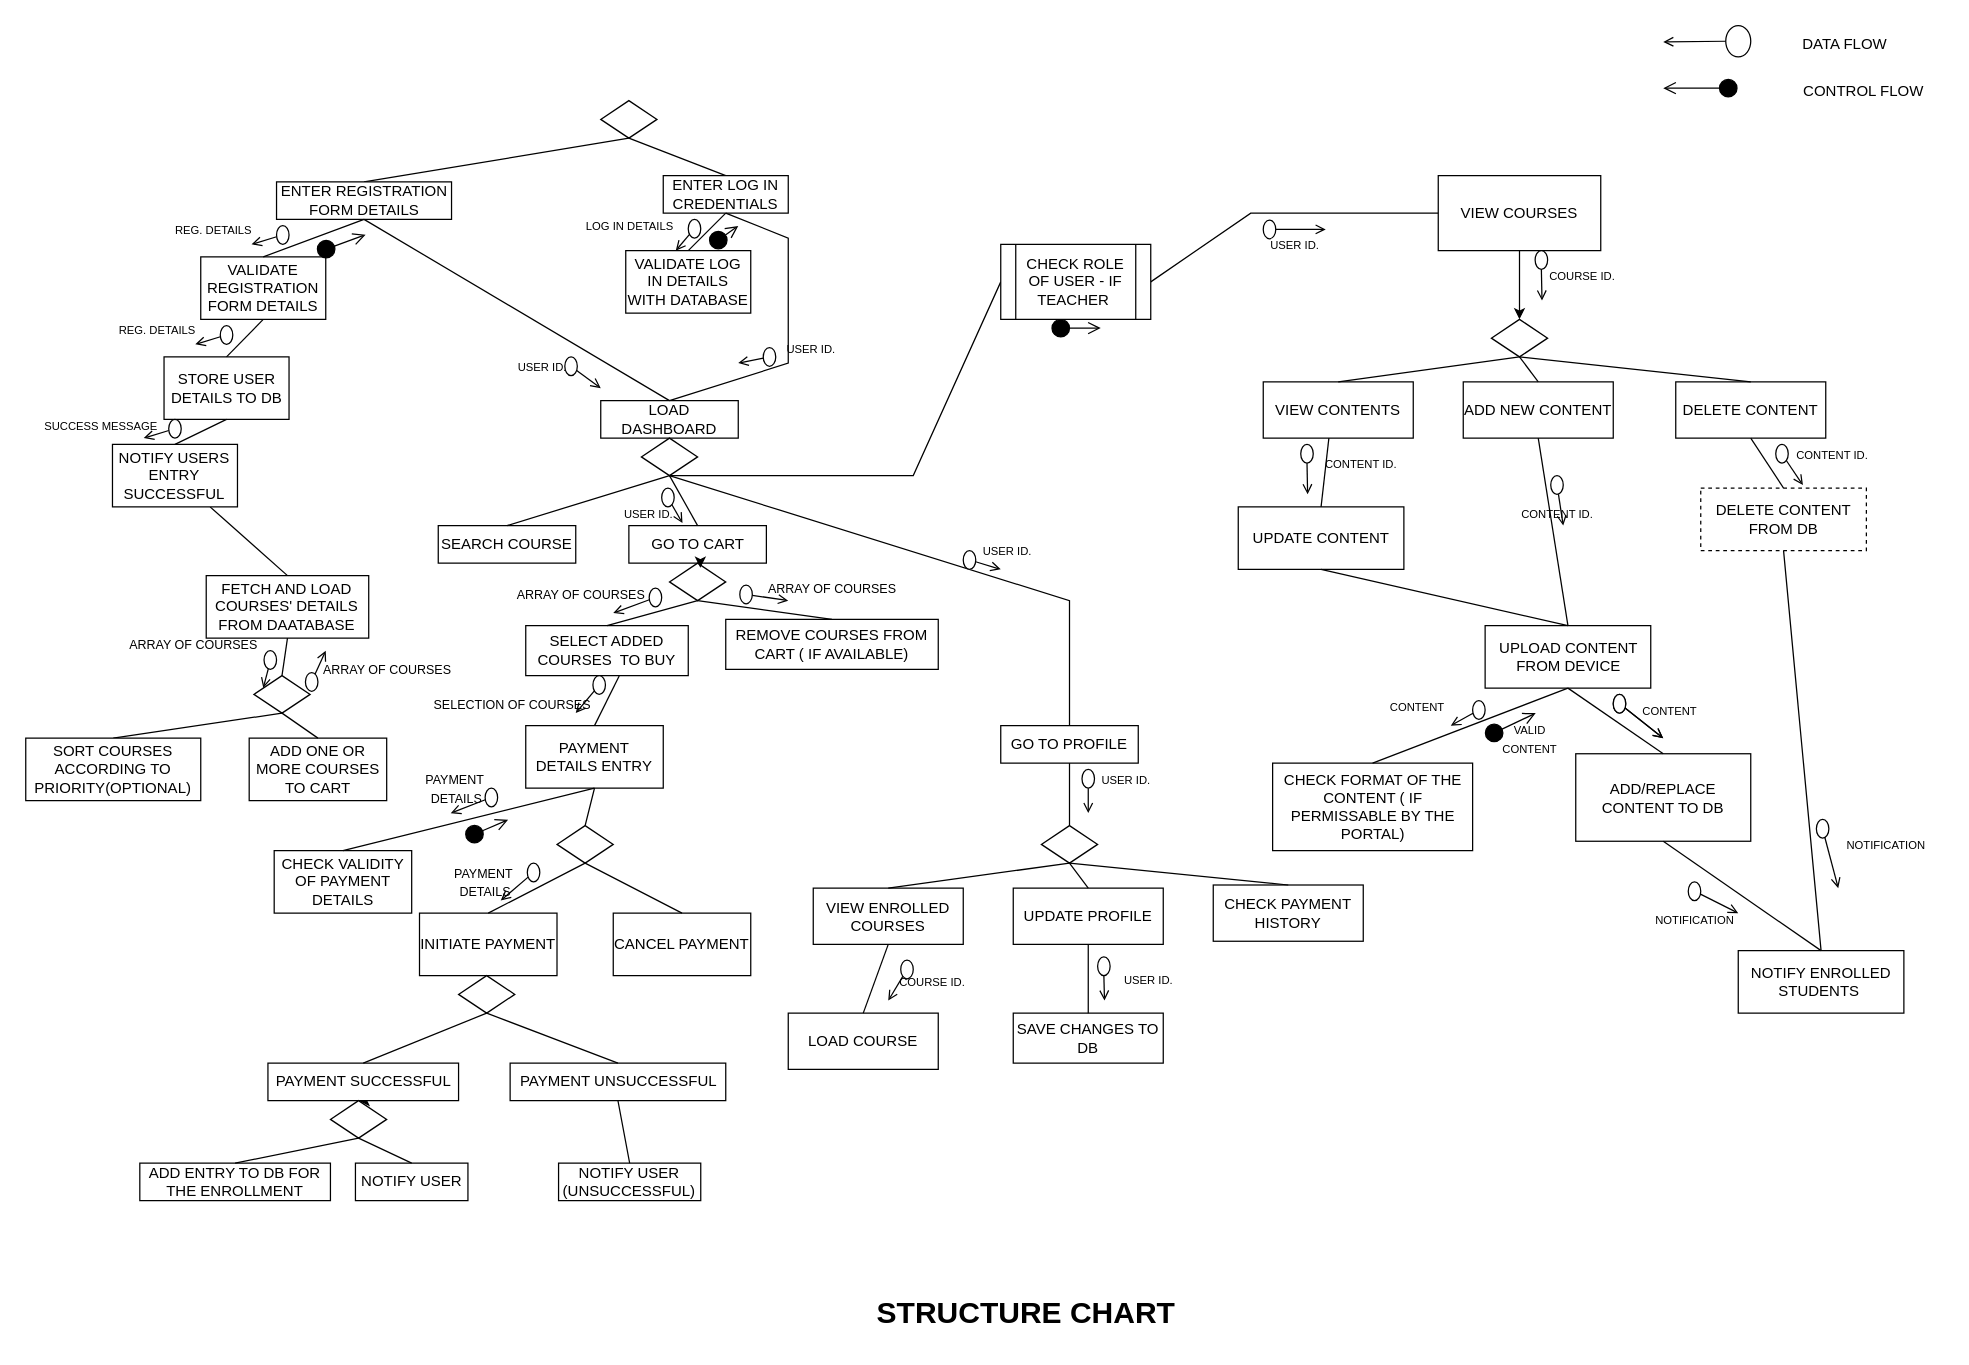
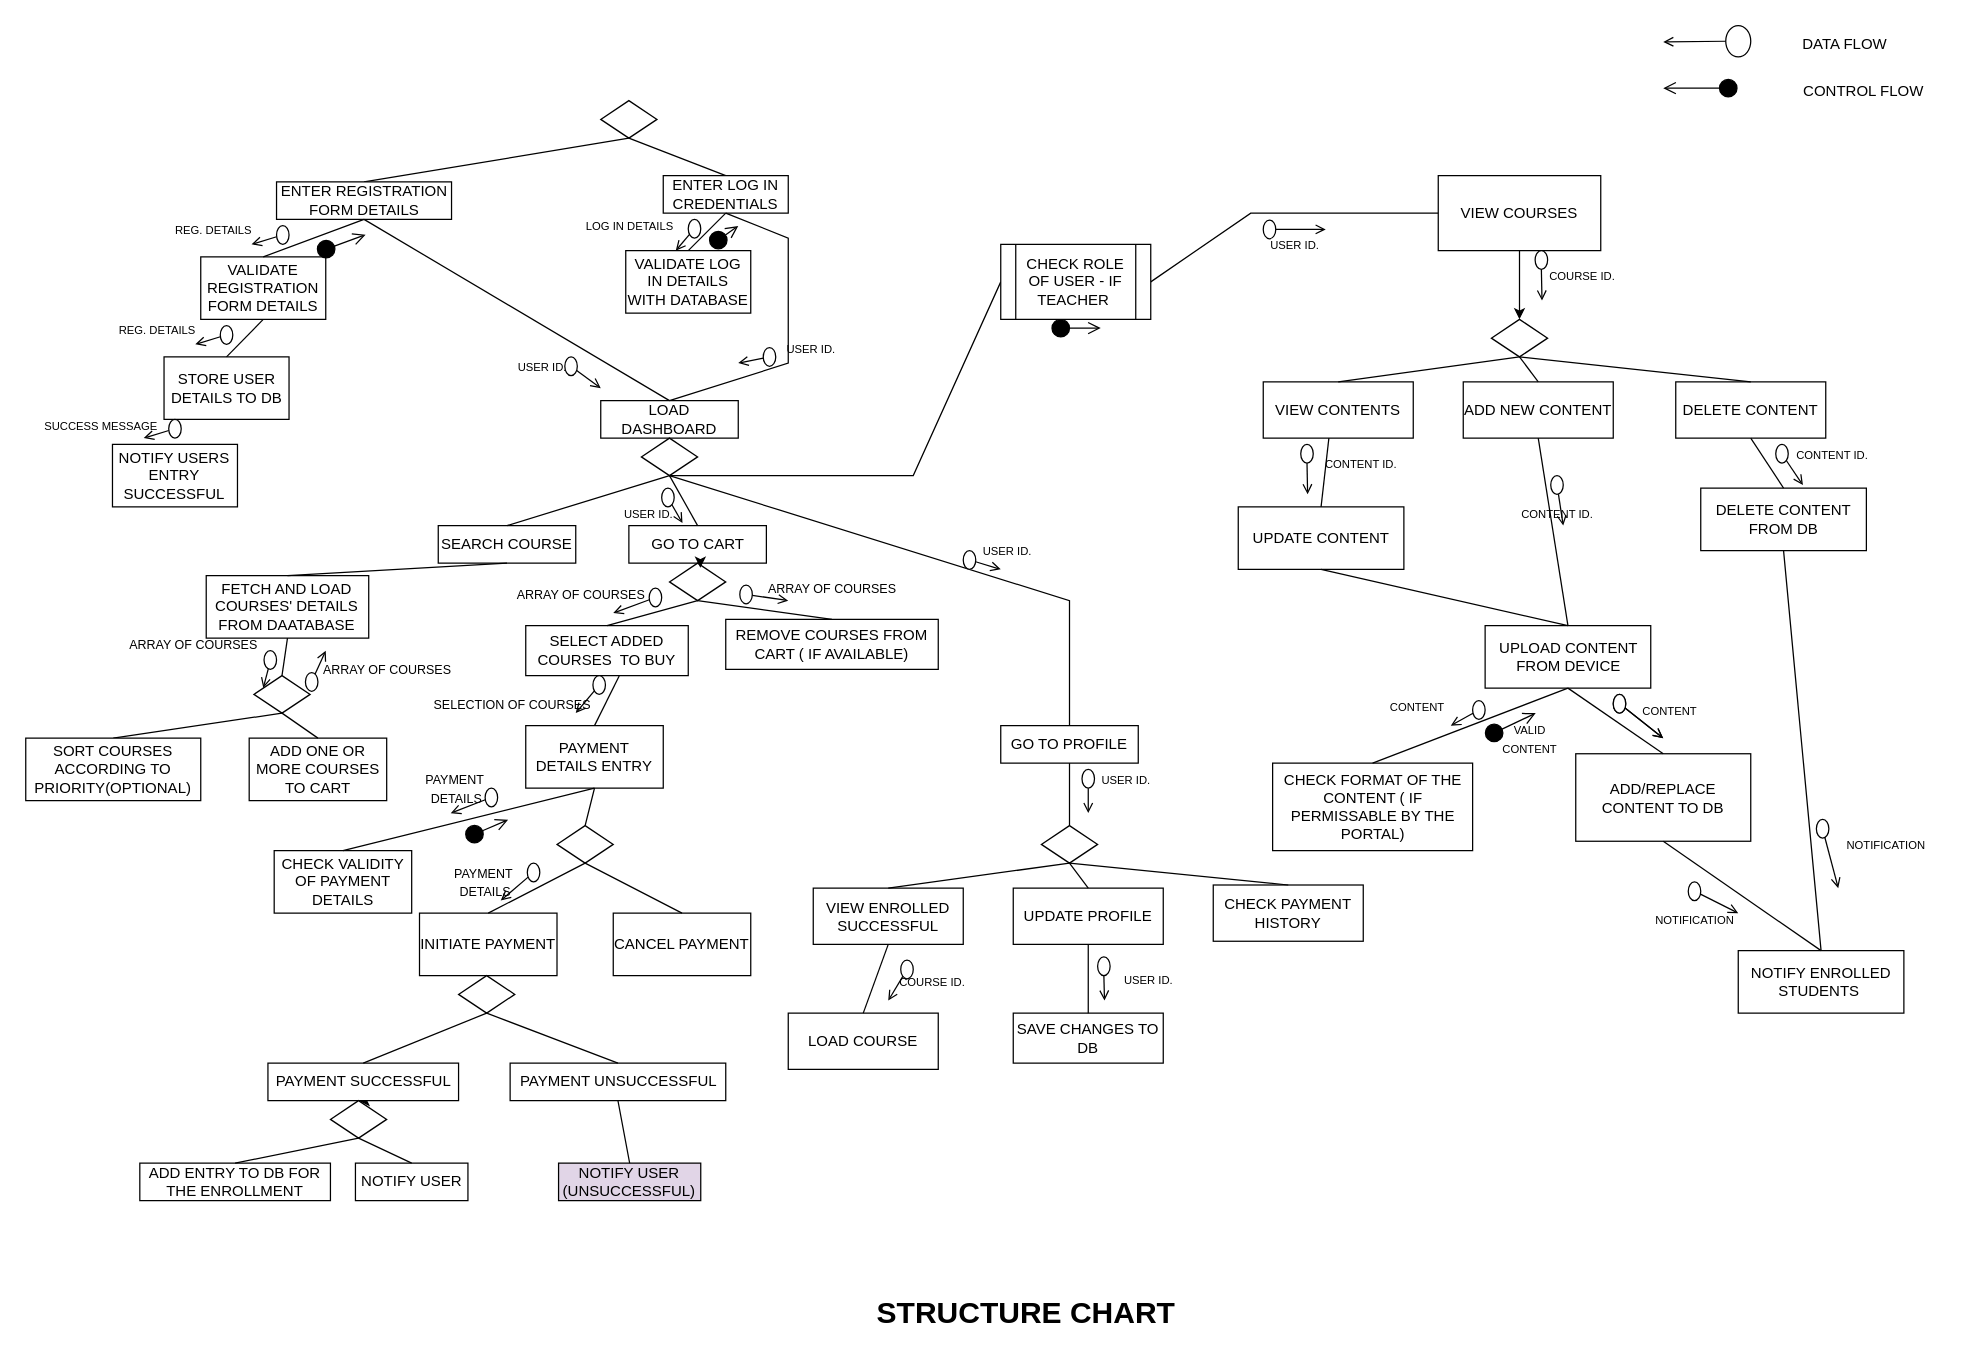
edge "STORE USER DETAILS TO DB" -- "NOTIFY USERS ENTRY SUCCESSFUL": removed
node "DELETE CONTENT FROM DB": style dashed -> solid
edge "NOTIFY USERS ENTRY SUCCESSFUL" -- "FETCH AND LOAD COURSES' DETAILS FROM DAATABASE": now "SEARCH COURSE" -- "FETCH AND LOAD COURSES' DETAILS FROM DAATABASE"
node "VIEW ENROLLED COURSES": label "VIEW ENROLLED COURSES" -> "VIEW ENROLLED SUCCESSFUL"
node "NOTIFY USER (UNSUCCESSFUL)": fillcolor #ffffff -> #e1d5e7
